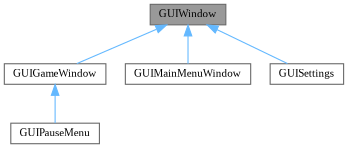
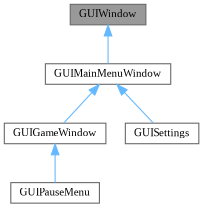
edge "GUIGameWindow" -> "GUIWindow": now "GUIGameWindow" -> "GUIMainMenuWindow"
edge "GUISettings" -> "GUIWindow": now "GUISettings" -> "GUIMainMenuWindow"
